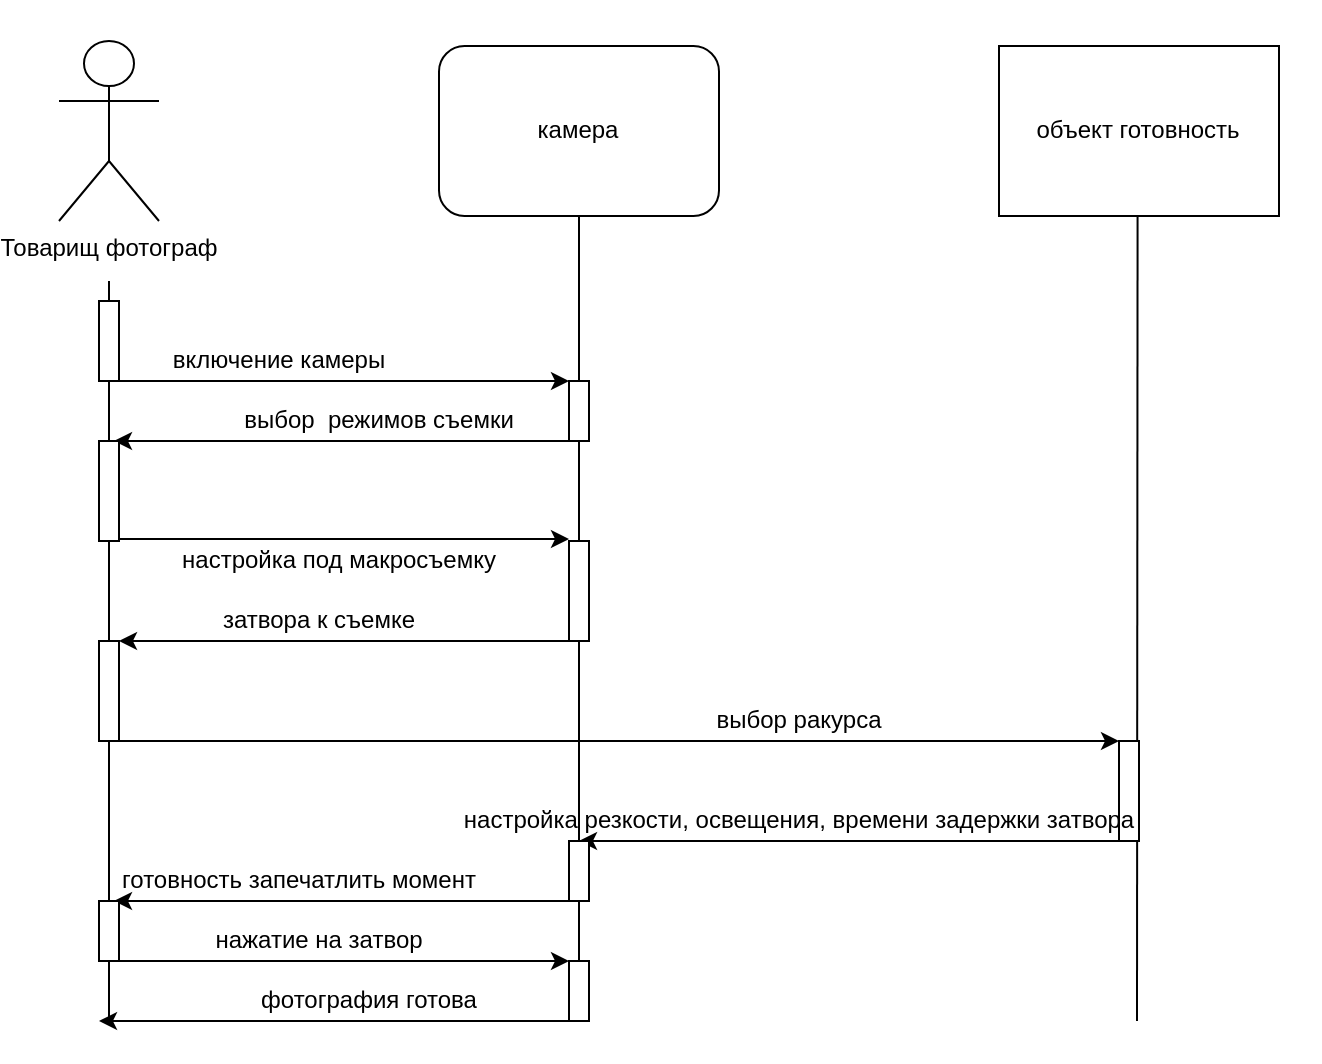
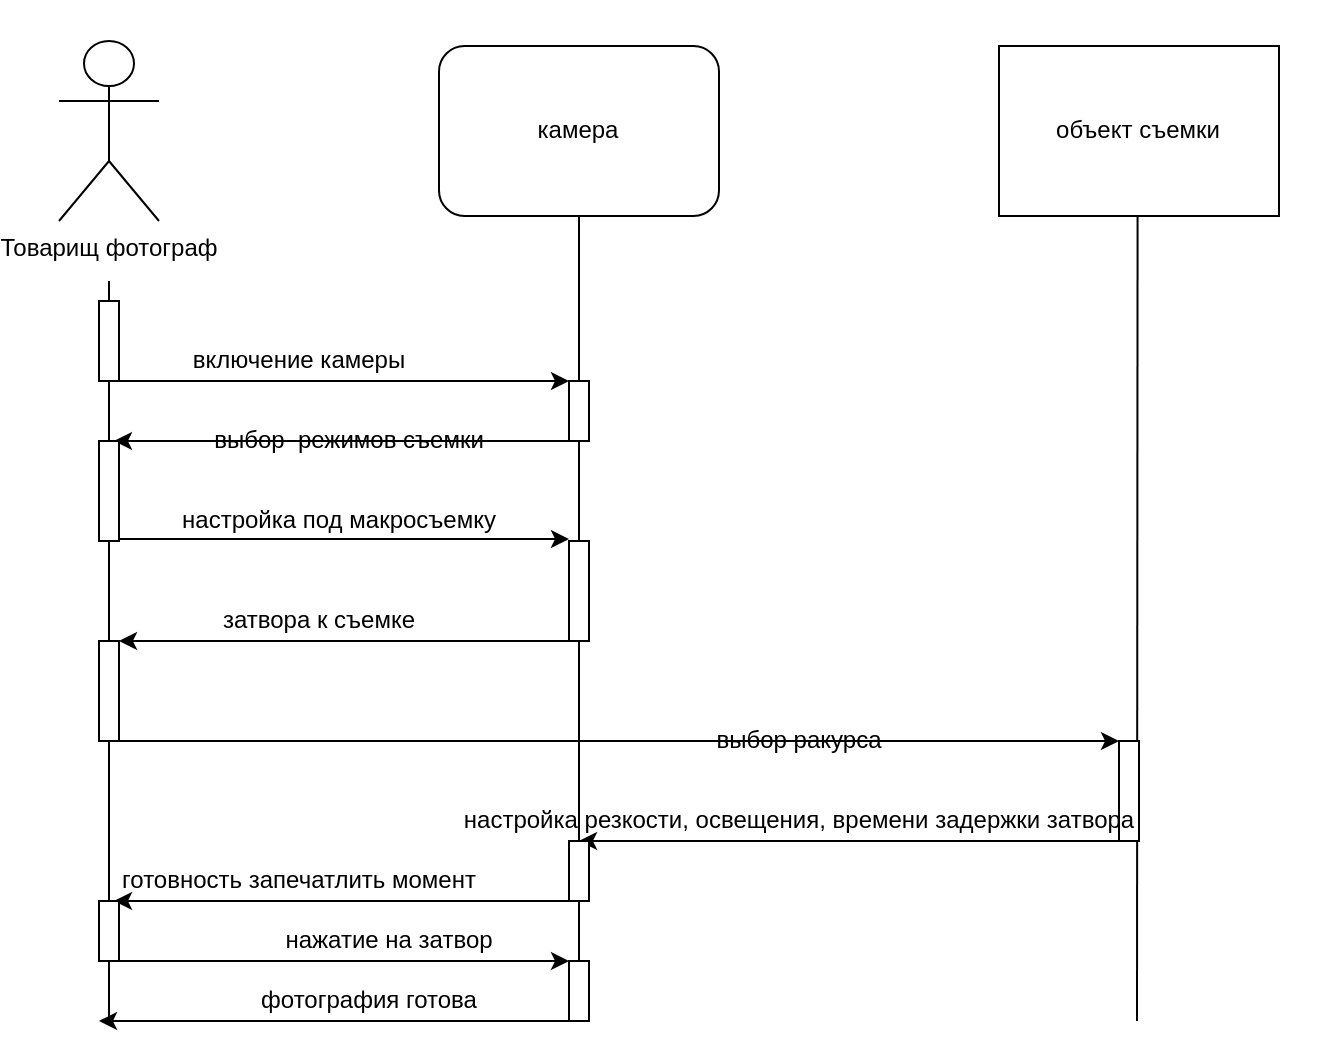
node "объект готовность": label "объект готовность" -> "объект съемки"
node "включение камеры": moved (279, 361) -> (299, 361)
node "выбор режимов съемки": moved (379, 421) -> (349, 441)
node "настройка под макросъемку": moved (339, 561) -> (339, 521)
node "выбор ракурса": moved (799, 721) -> (799, 741)
node "нажатие на затвор": moved (319, 941) -> (389, 941)
